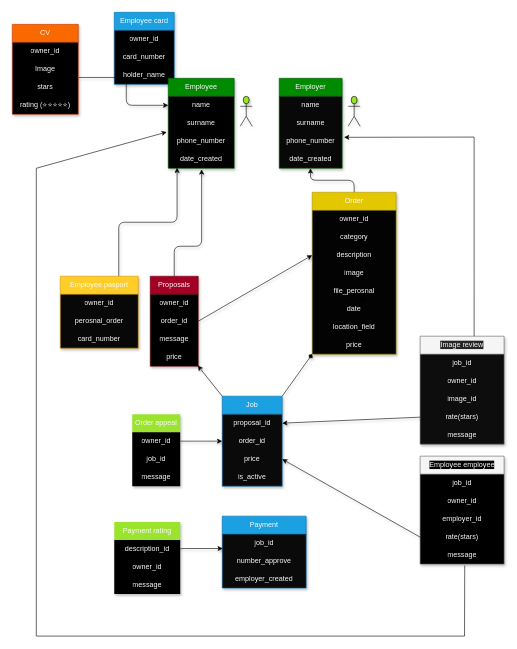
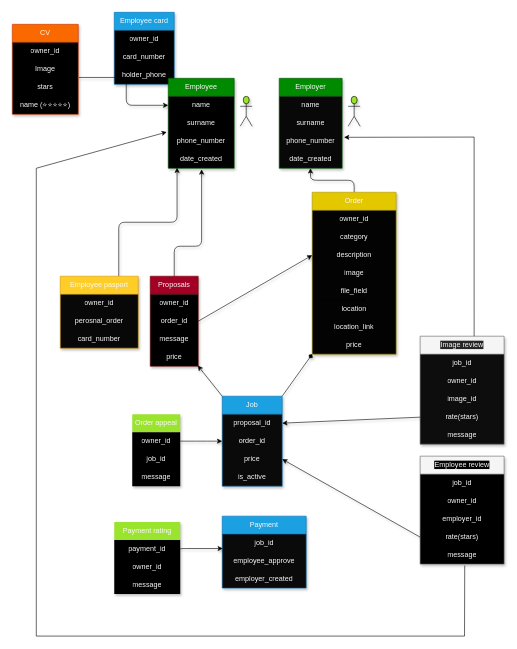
node "holder_name": label "holder_name" -> "holder_phone"
node "rating (⭐⭐⭐⭐⭐)": label "rating (⭐⭐⭐⭐⭐)" -> "name (⭐⭐⭐⭐⭐)"
node "file_perosnal": label "file_perosnal" -> "file_field"
node "date": label "date" -> "location"
node "location_field": label "location_field" -> "location_link"
node "Employee employee": label "Employee employee" -> "Employee review"
node "description_id": label "description_id" -> "payment_id"
node "number_approve": label "number_approve" -> "employee_approve"
